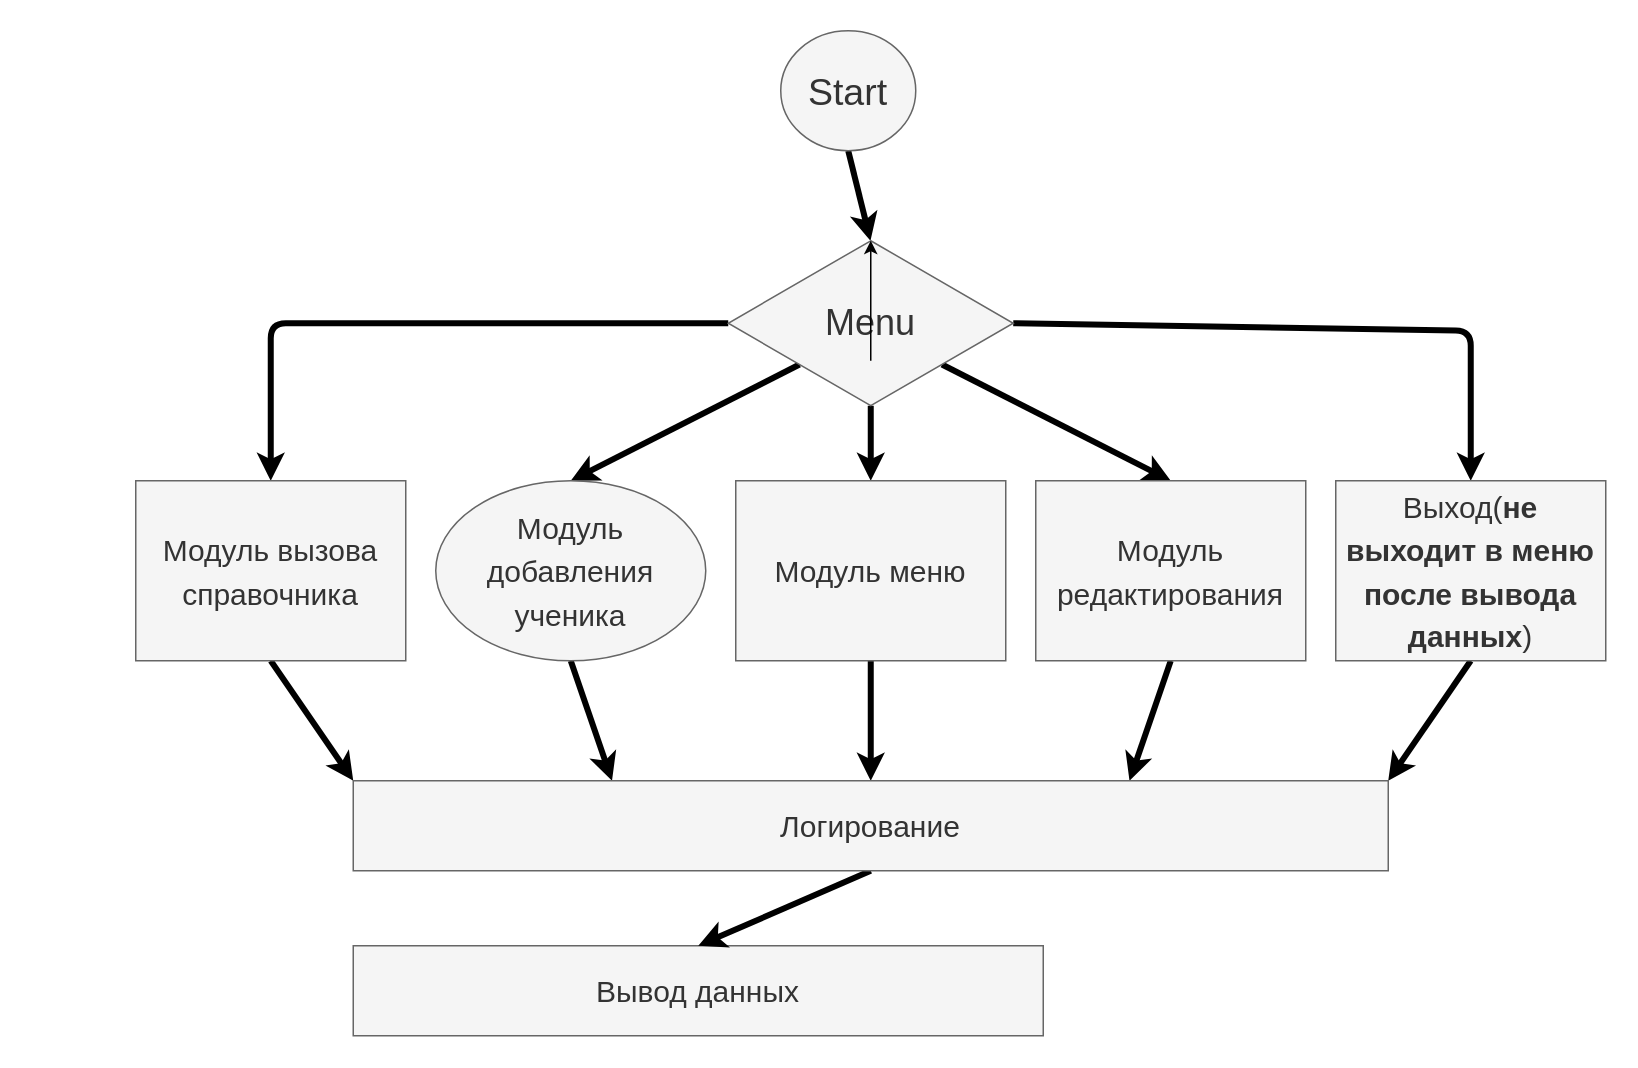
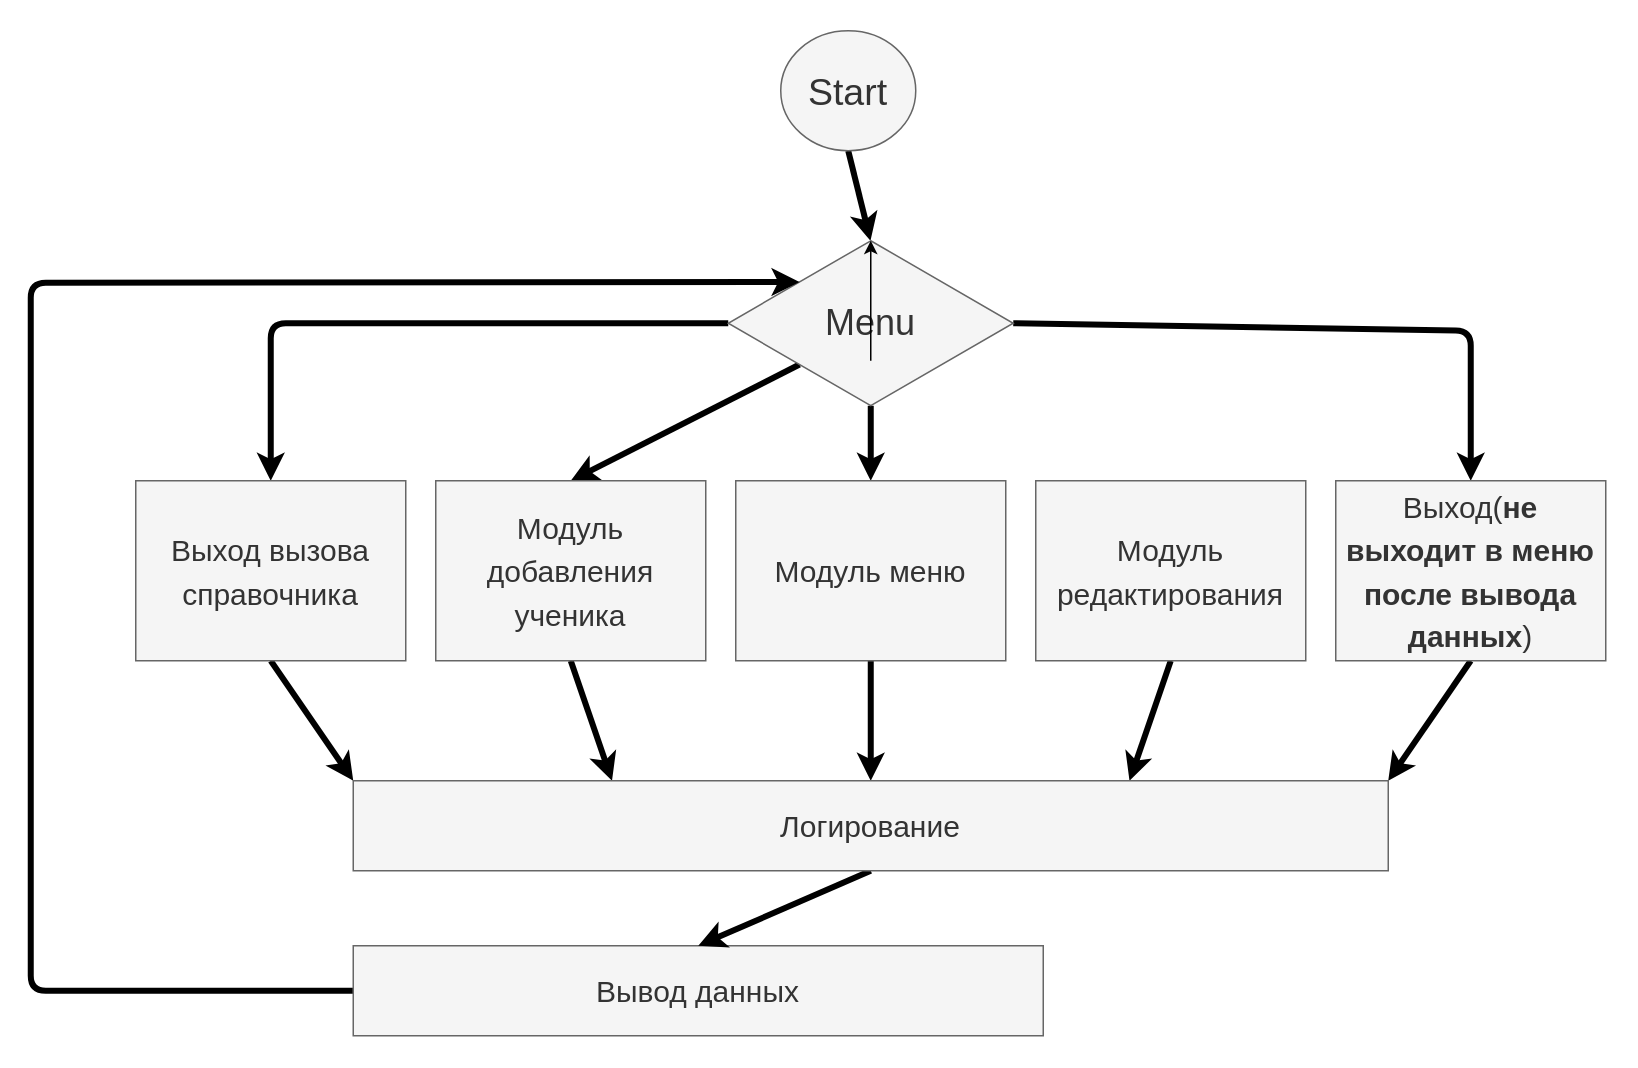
edge "Menu" -> "Модуль редактирования": removed
edge "Вывод данных" -> "Menu": added
node "Модуль вызова справочника": label "Модуль вызова справочника" -> "Выход вызова справочника"
node "Модуль добавления ученика": shape ellipse -> rectangle
